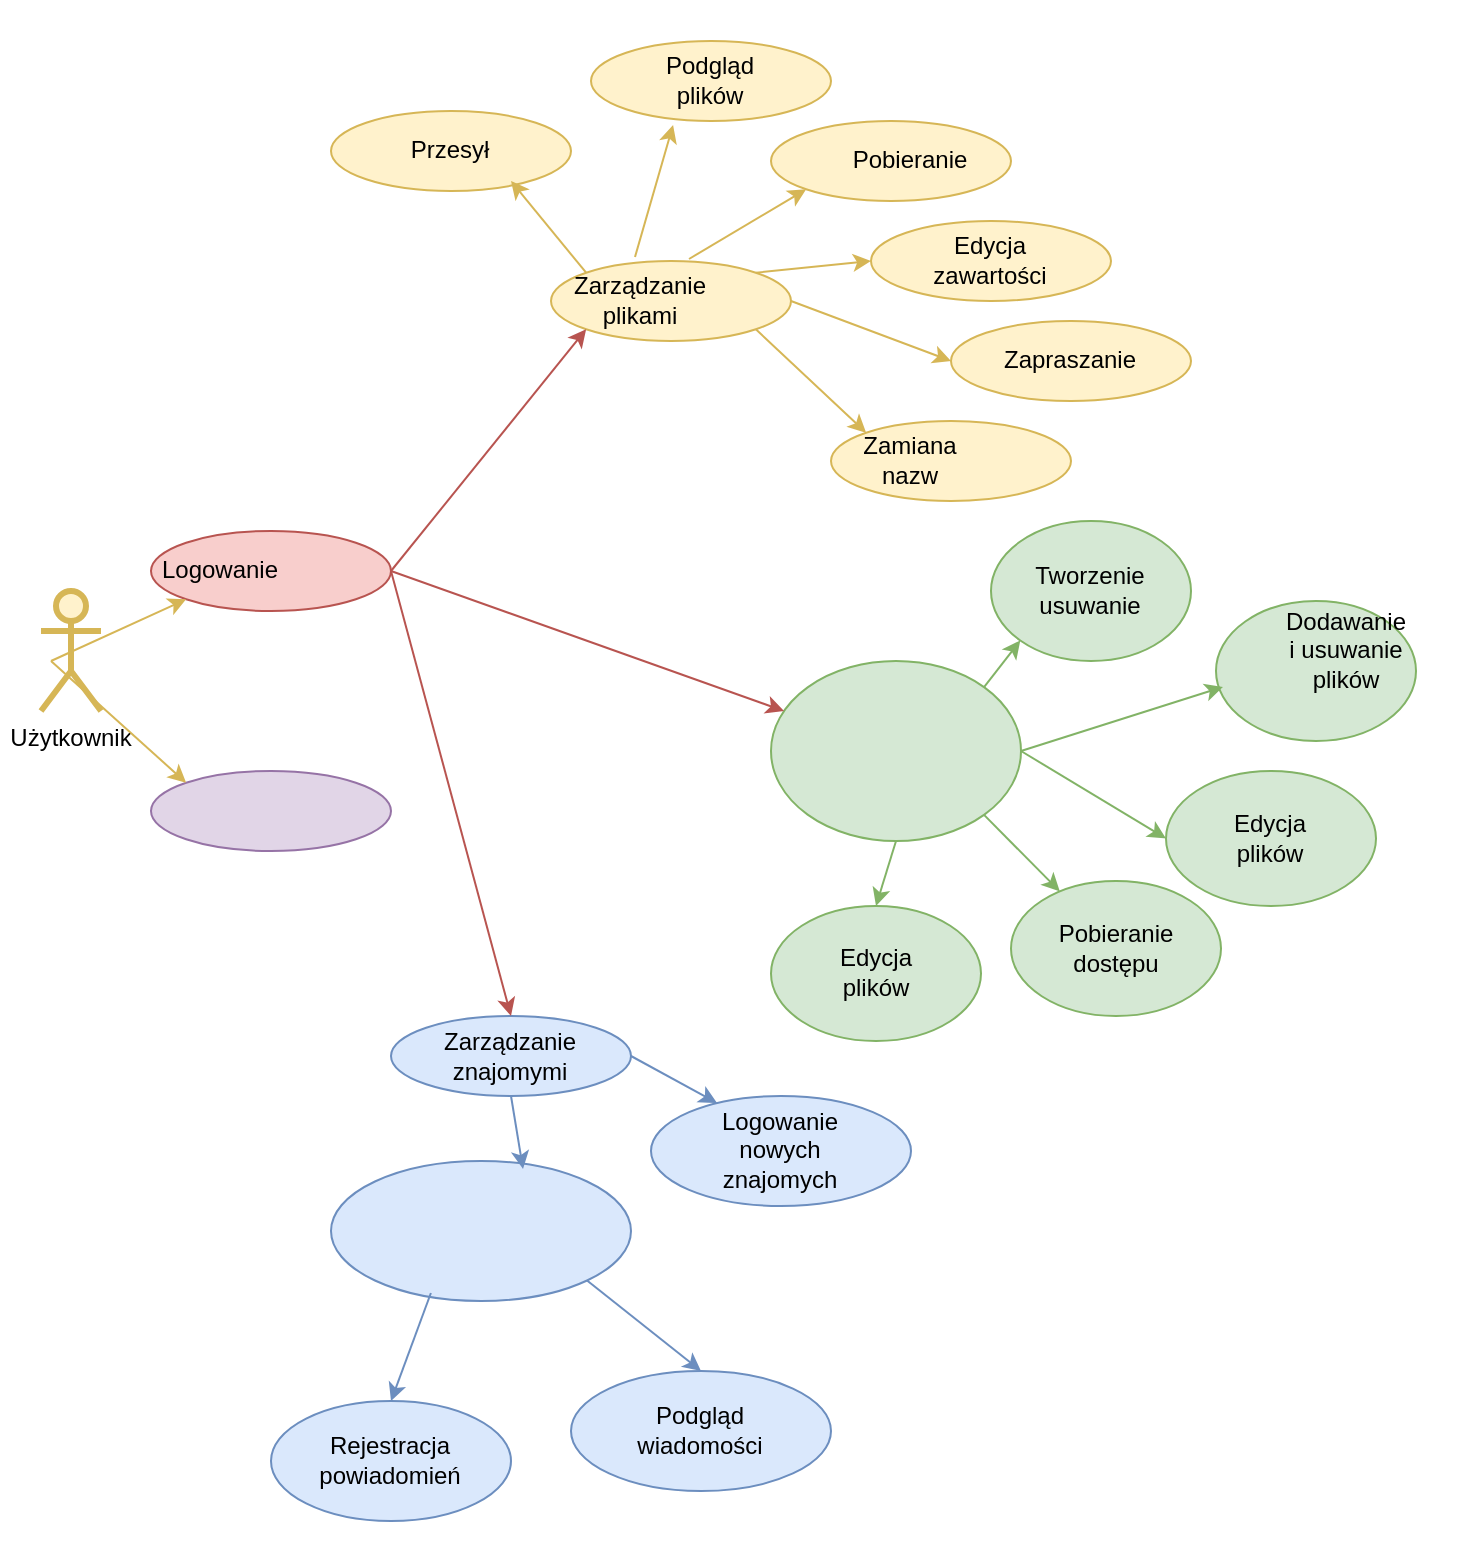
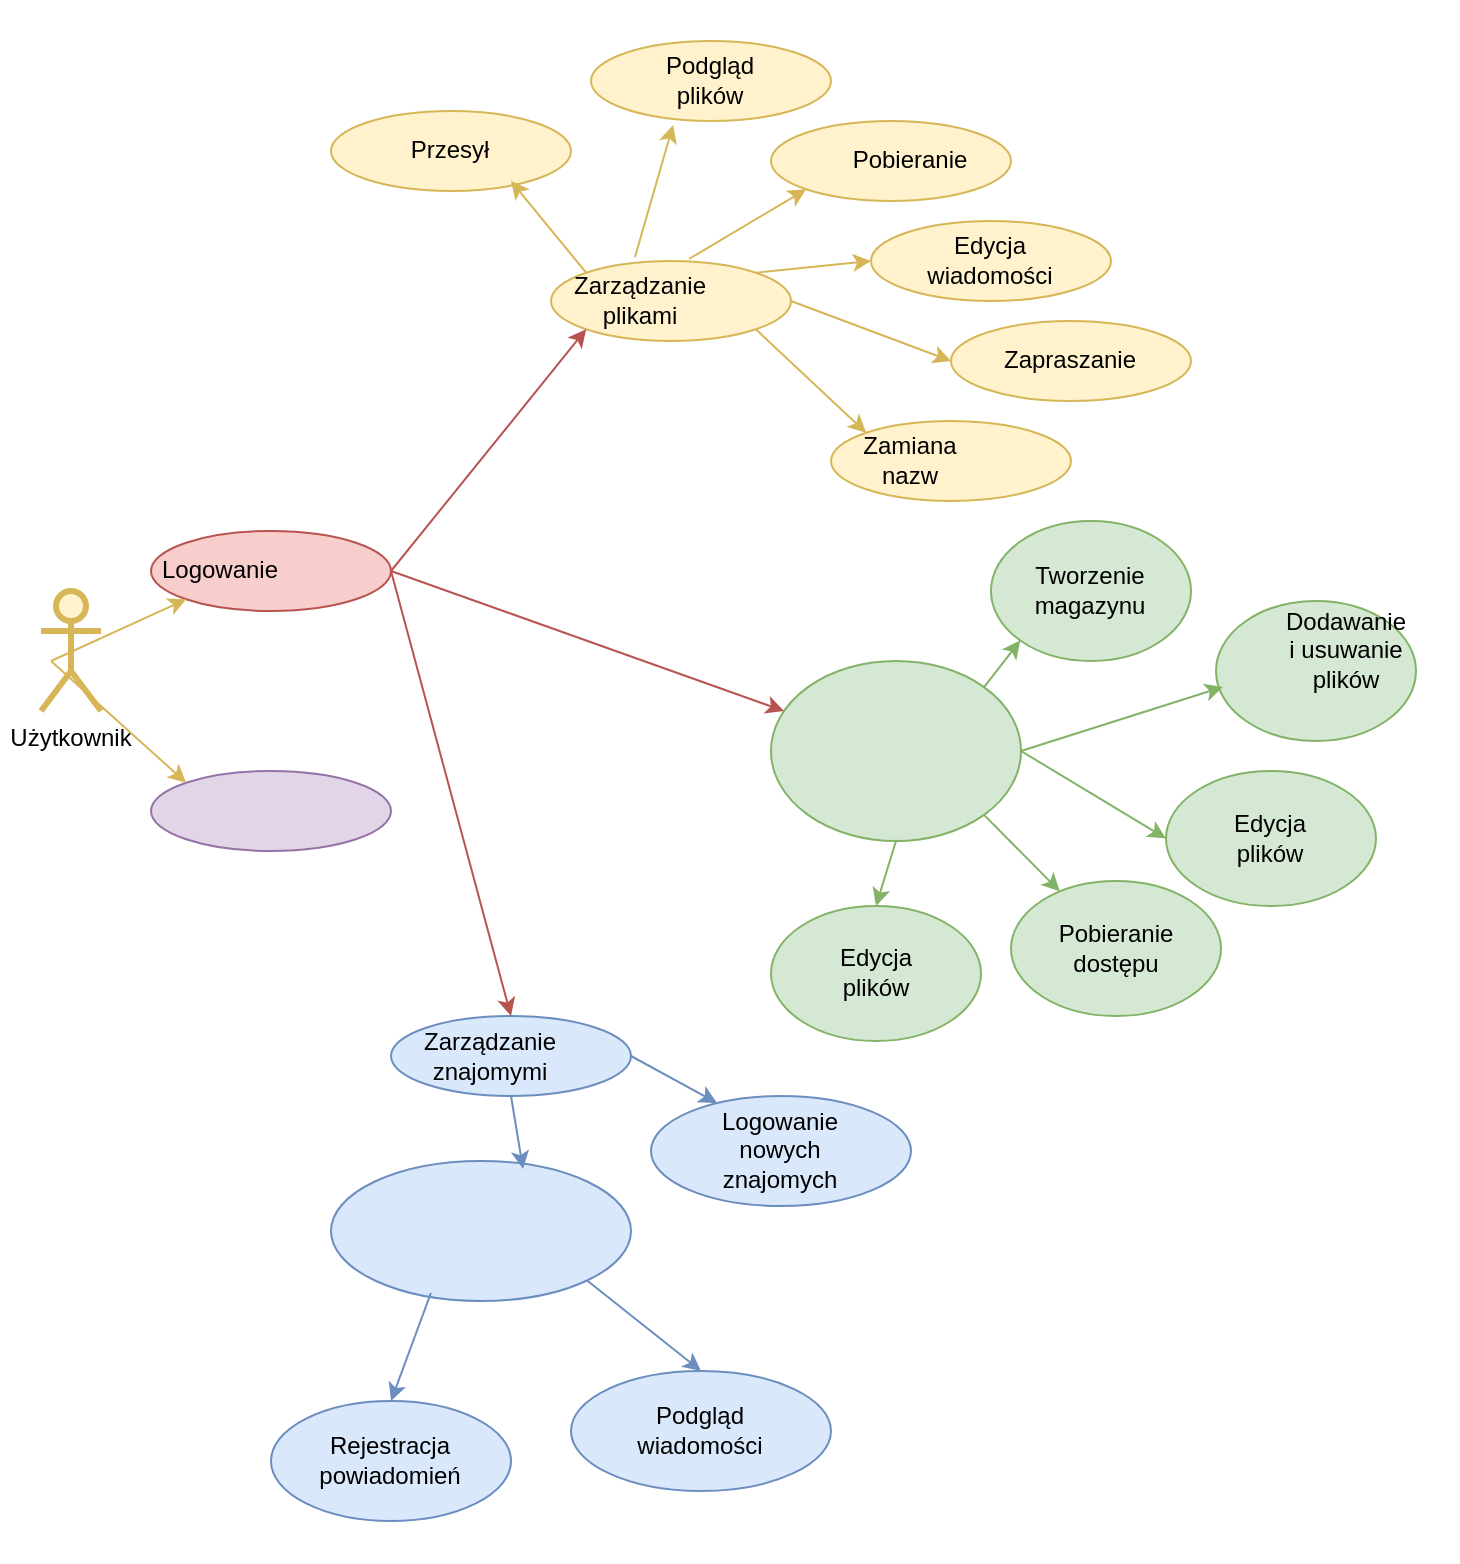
node "Edycja zawartości": label "Edycja zawartości" -> "Edycja wiadomości"
node "Tworzenie usuwanie": label "Tworzenie usuwanie" -> "Tworzenie magazynu"
node "Zarządzanie znajomymi": moved (511, 1056) -> (491, 1056)
